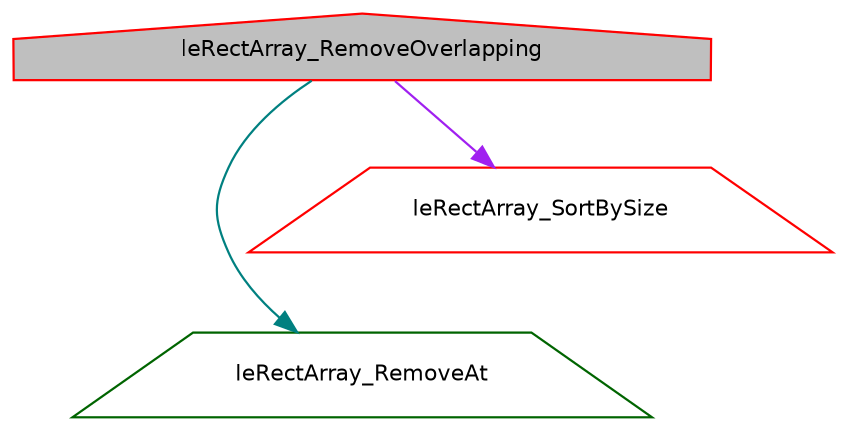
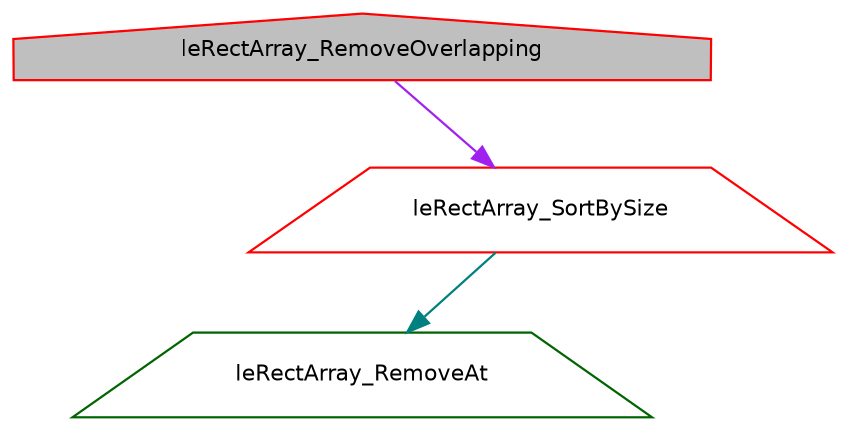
edge "leRectArray_RemoveOverlapping" -> "leRectArray_RemoveAt": now "leRectArray_SortBySize" -> "leRectArray_RemoveAt"
